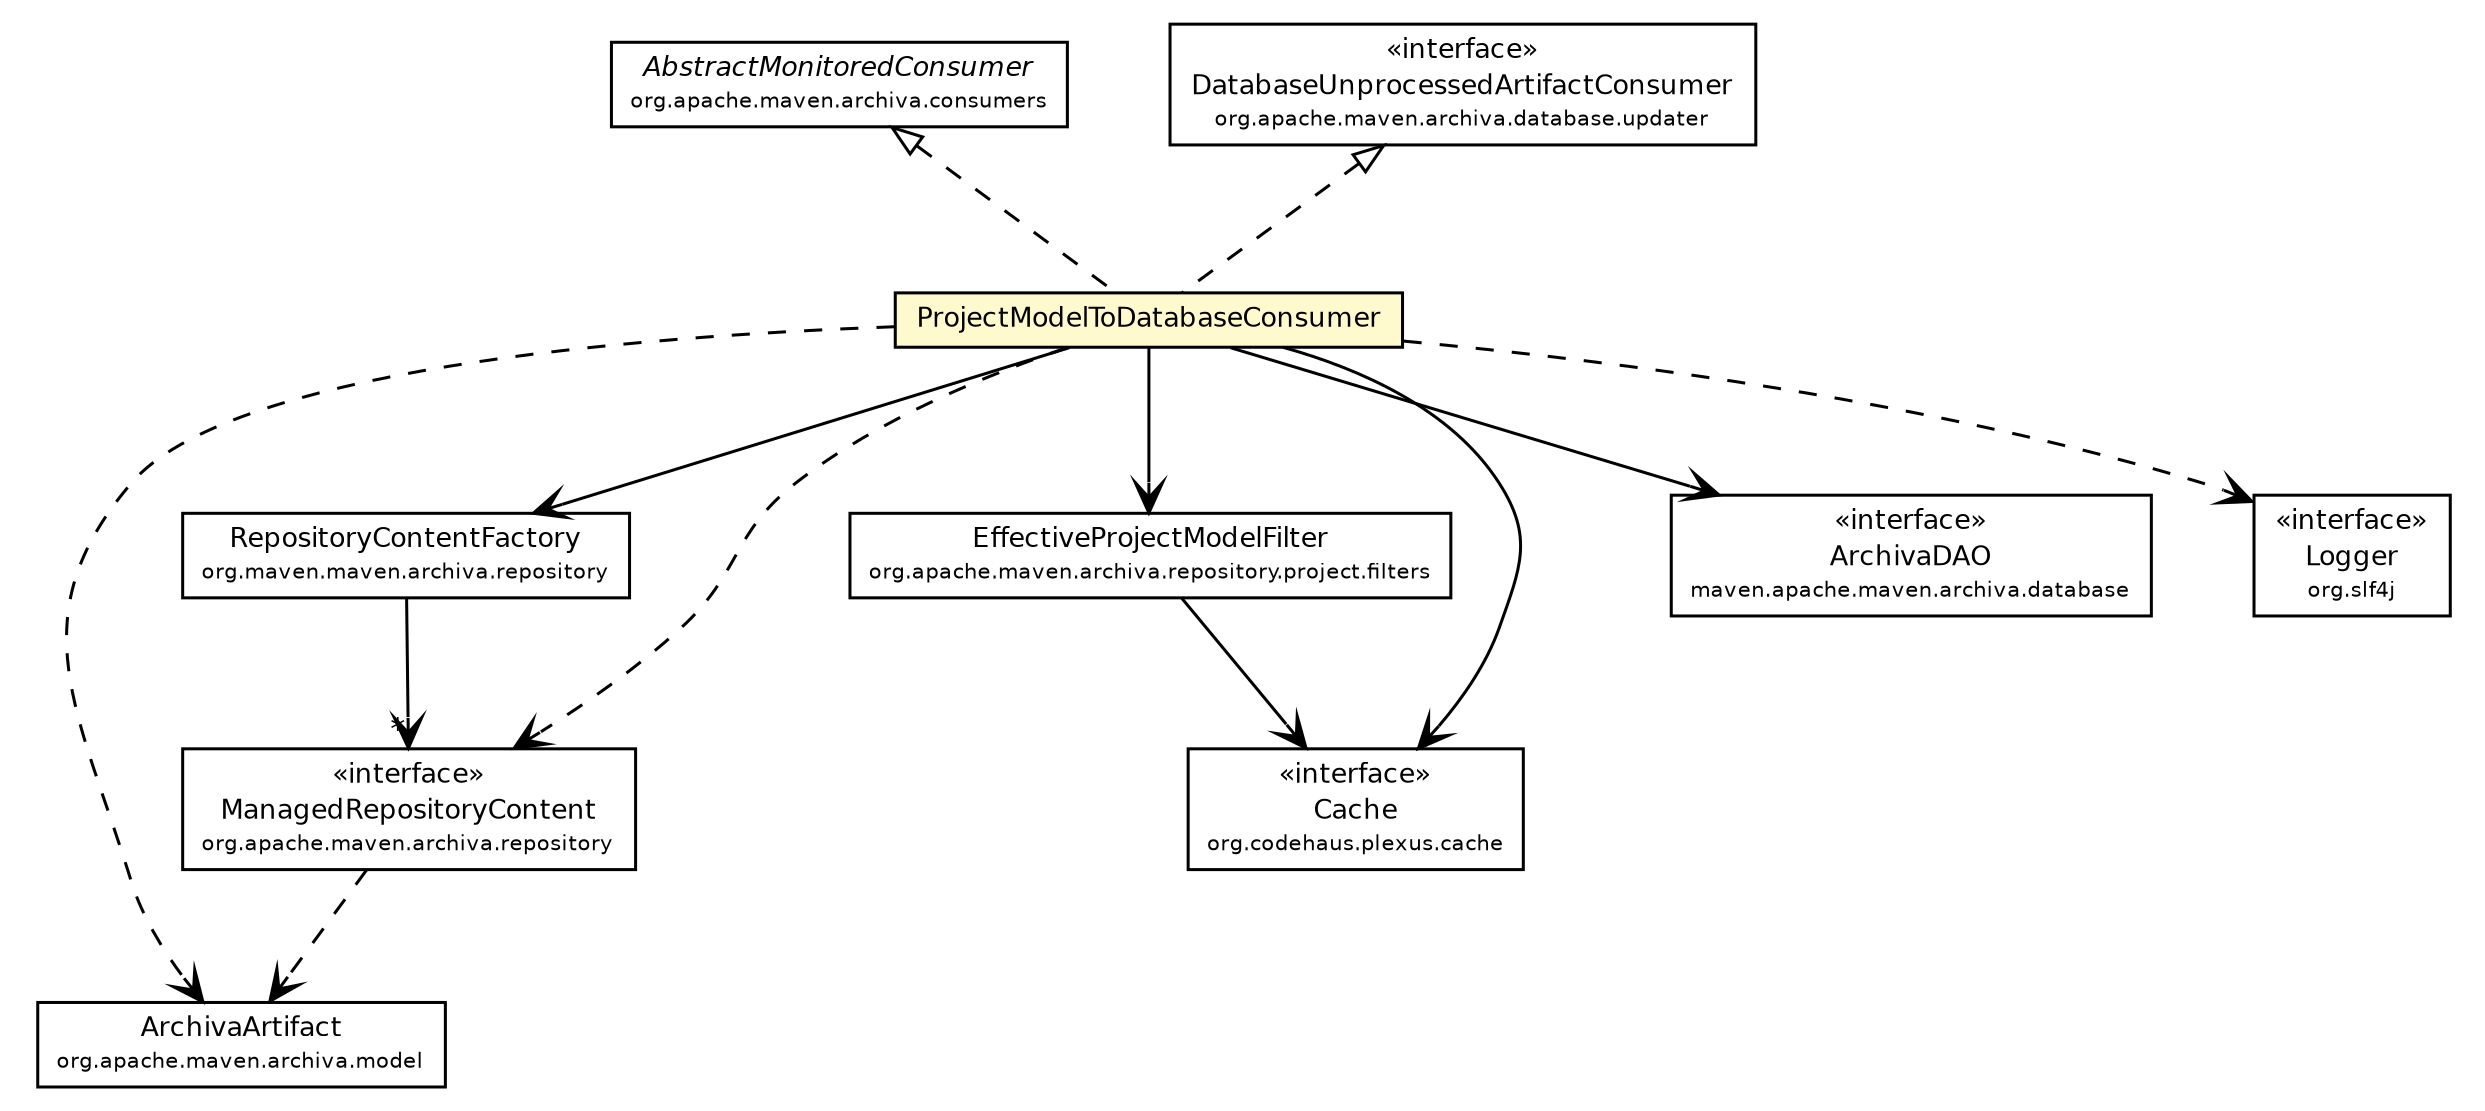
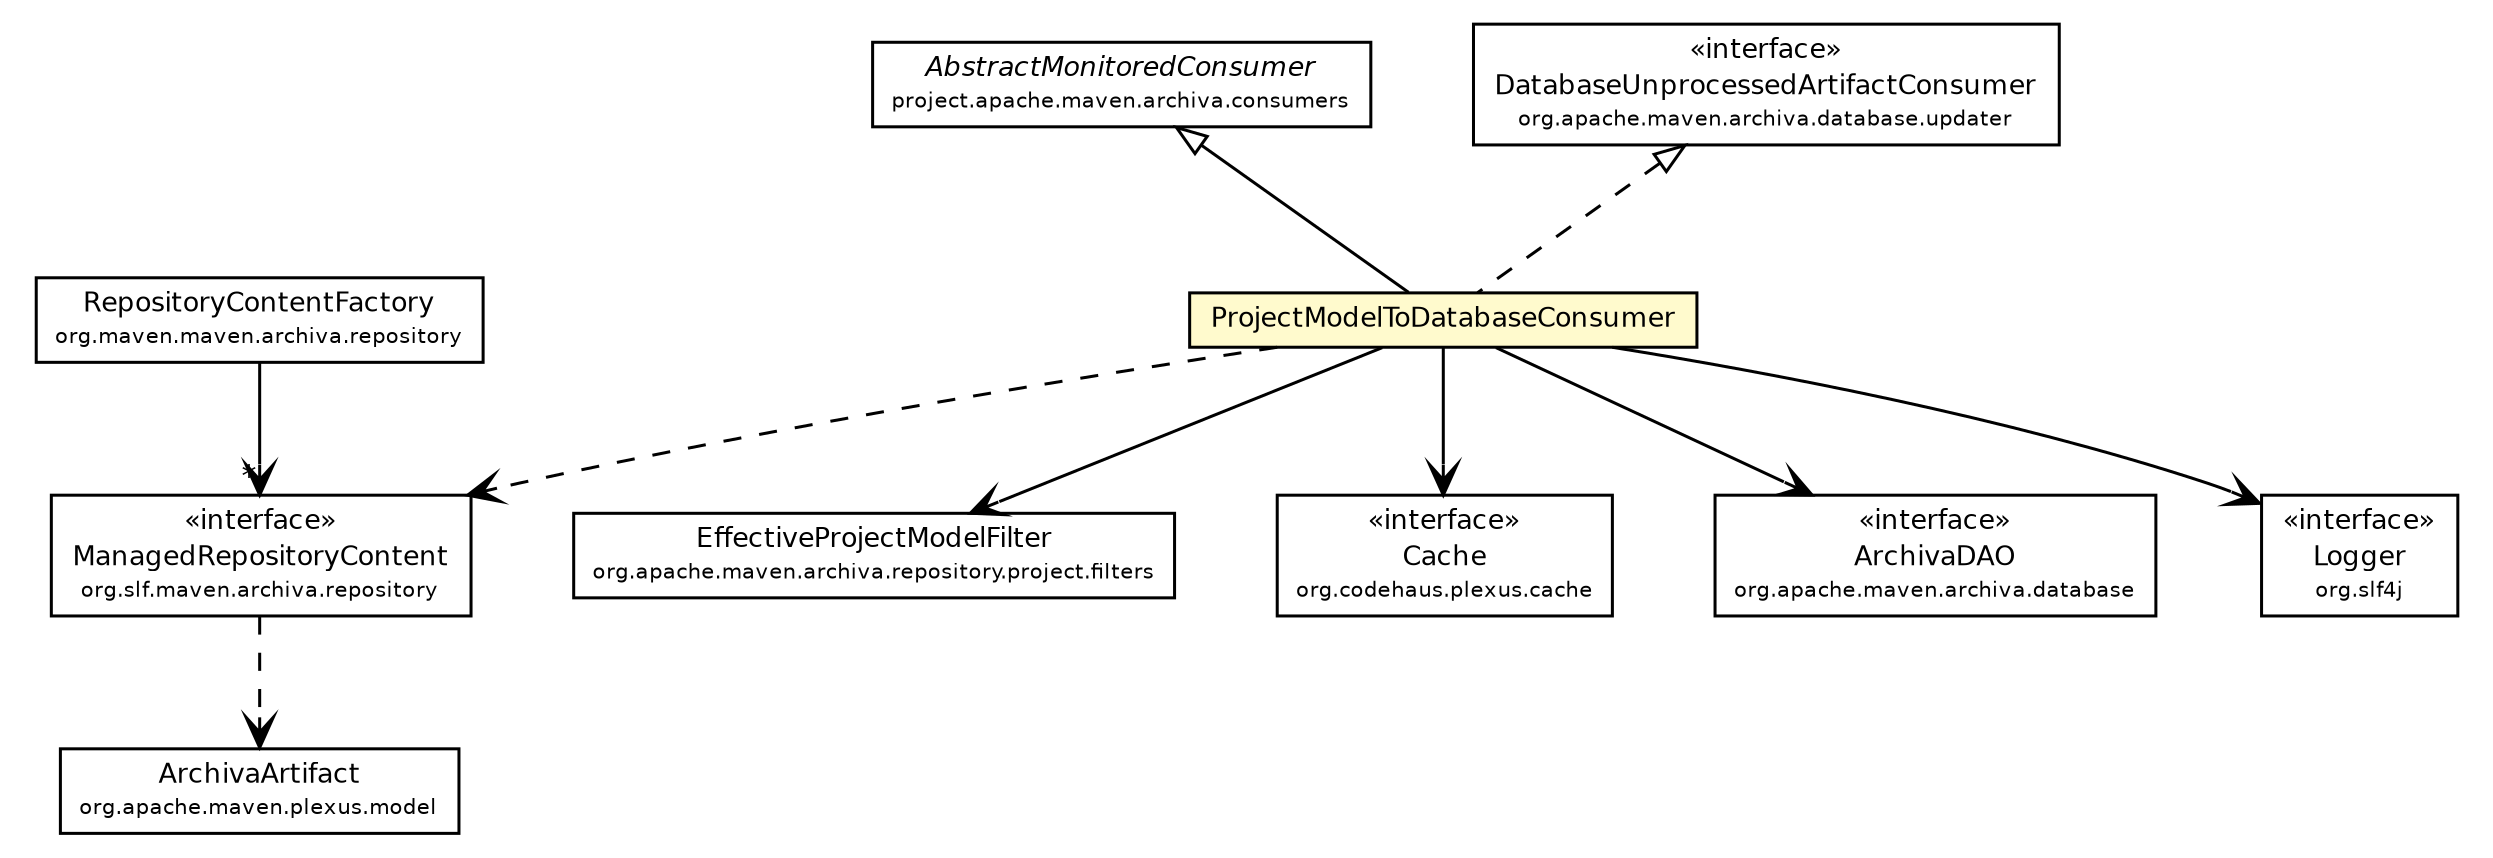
node "AbstractMonitoredConsumer": text "org.apache.maven.archiva.consumers" -> "project.apache.maven.archiva.consumers"
edge "ProjectModelToDatabaseConsumer" -> "AbstractMonitoredConsumer": style dashed -> solid
edge "ProjectModelToDatabaseConsumer" -> "Logger": style dashed -> solid
edge "ProjectModelToDatabaseConsumer" -> "ArchivaArtifact": removed
edge "ProjectModelToDatabaseConsumer" -> "RepositoryContentFactory": removed
node "ArchivaDAO": text "maven.apache.maven.archiva.database" -> "org.apache.maven.archiva.database"
edge "EffectiveProjectModelFilter" -> "Cache": removed
node "ManagedRepositoryContent": text "org.apache.maven.archiva.repository" -> "org.slf.maven.archiva.repository"
node "ArchivaArtifact": text "org.apache.maven.archiva.model" -> "org.apache.maven.plexus.model"
